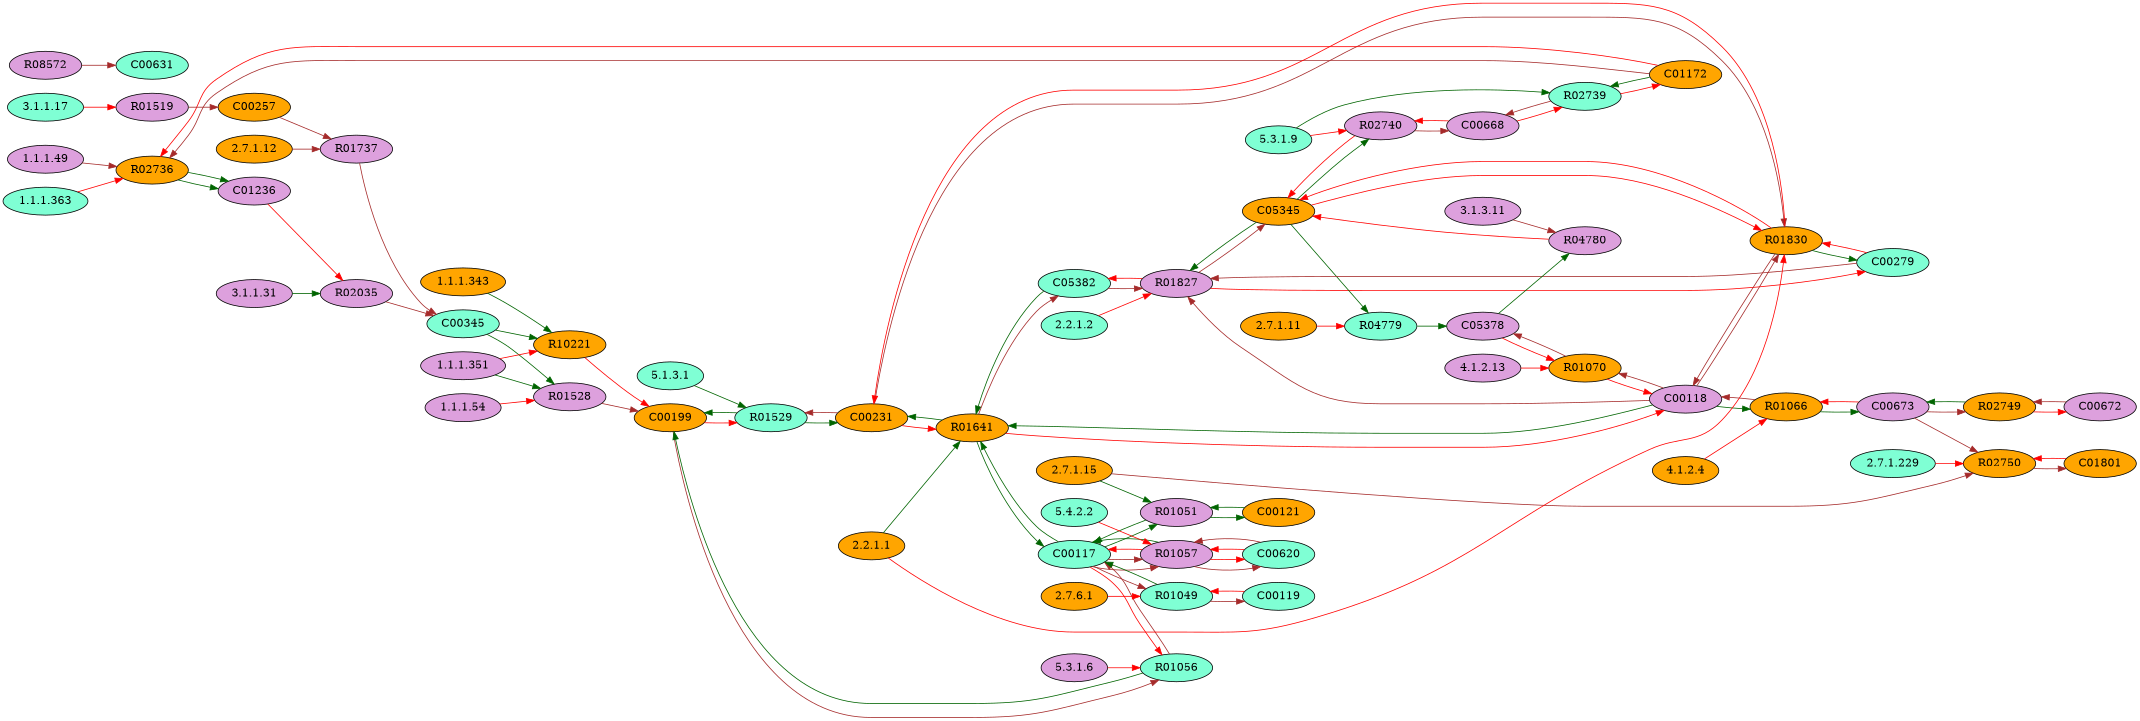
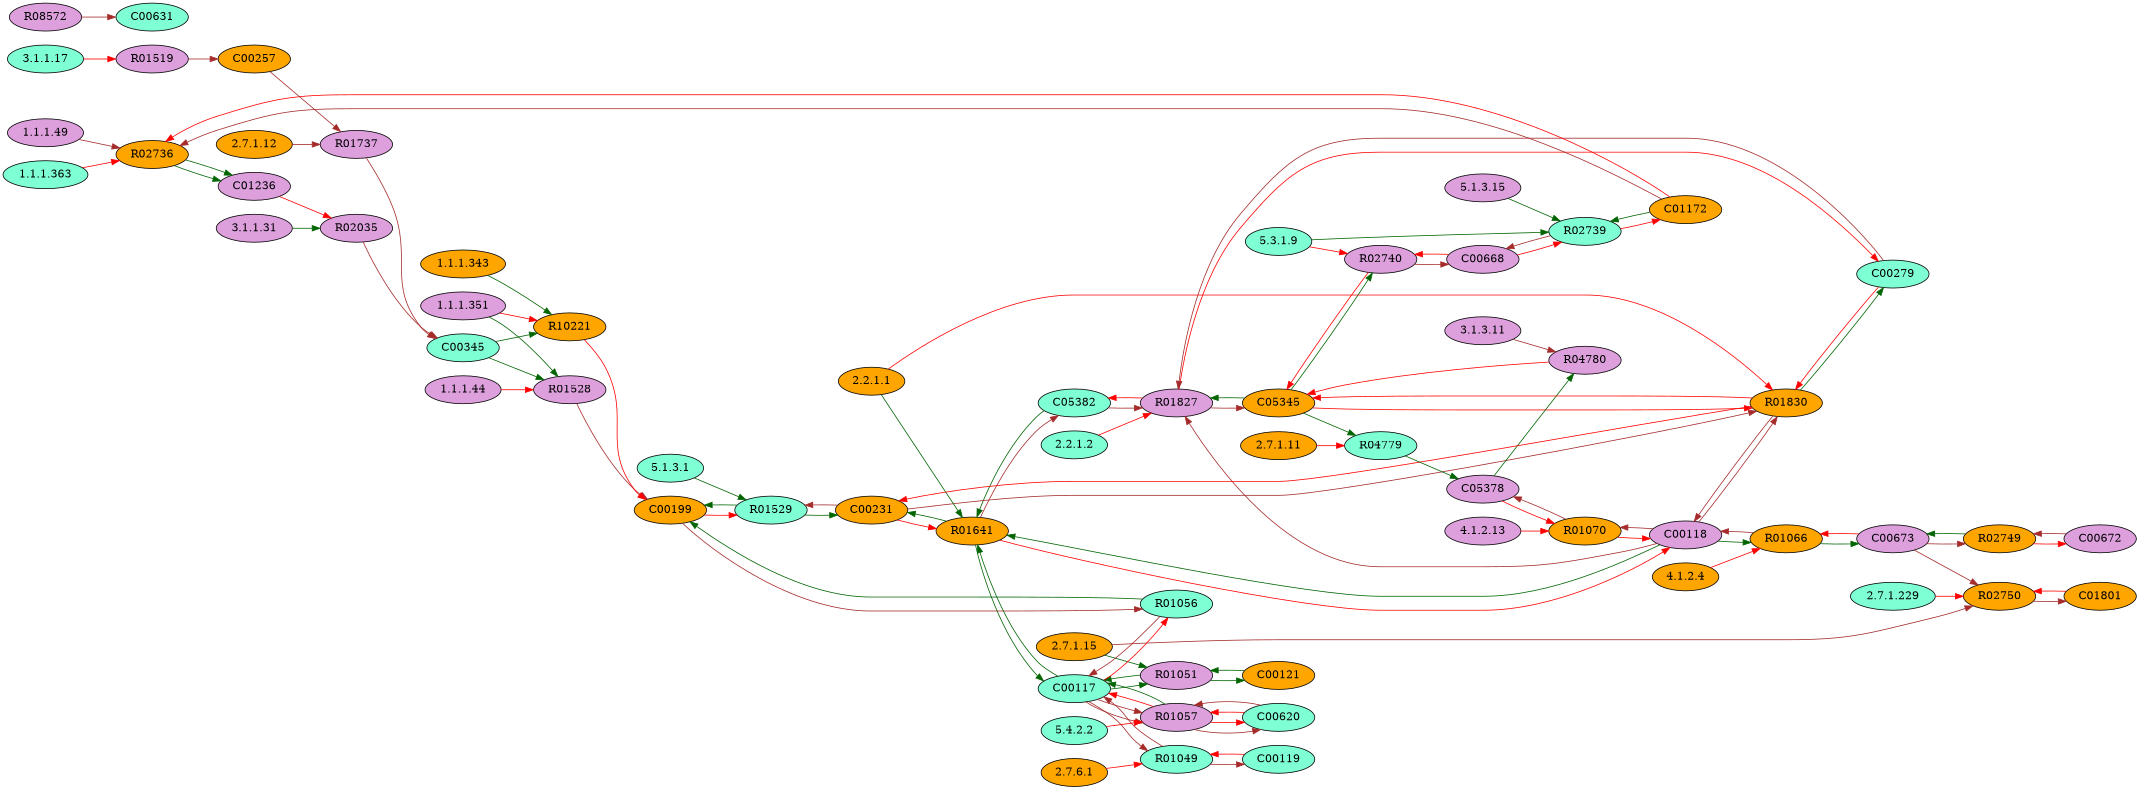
node "5.1.3.15": added
node "1.1.1.54": label "1.1.1.54" -> "1.1.1.44"
edge "R01049" -> "C00117": color darkgreen -> brown
node "5.3.1.6": removed
